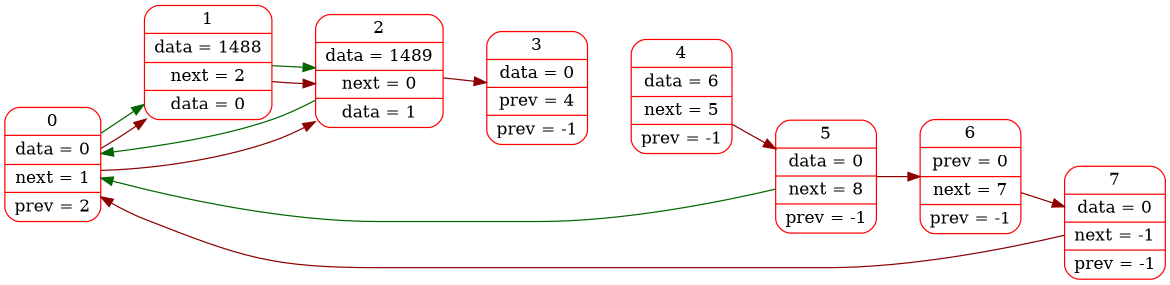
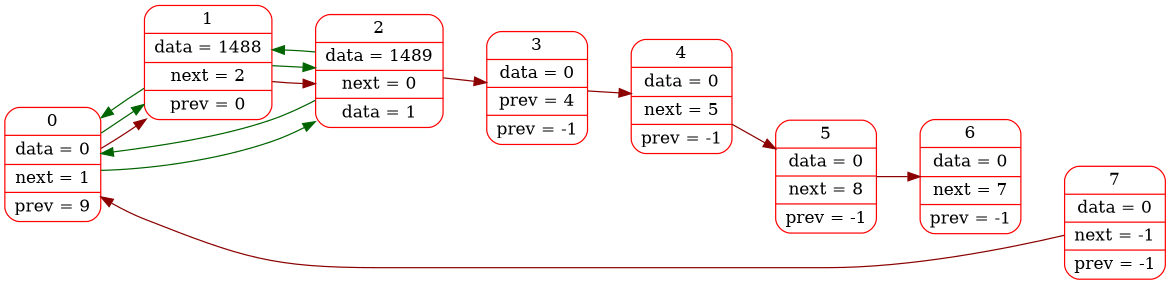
edge "2" -> "1": added
node "4": text "data = 6" -> "data = 0"
edge "3" -> "4": added
node "1": text "data = 0" -> "prev = 0"
edge "0" -> "2": color darkred -> darkgreen
node "6": text "prev = 0" -> "data = 0"
edge "6" -> "7": removed
node "0": text "prev = 2" -> "prev = 9"
edge "5" -> "0": now "1" -> "0"
